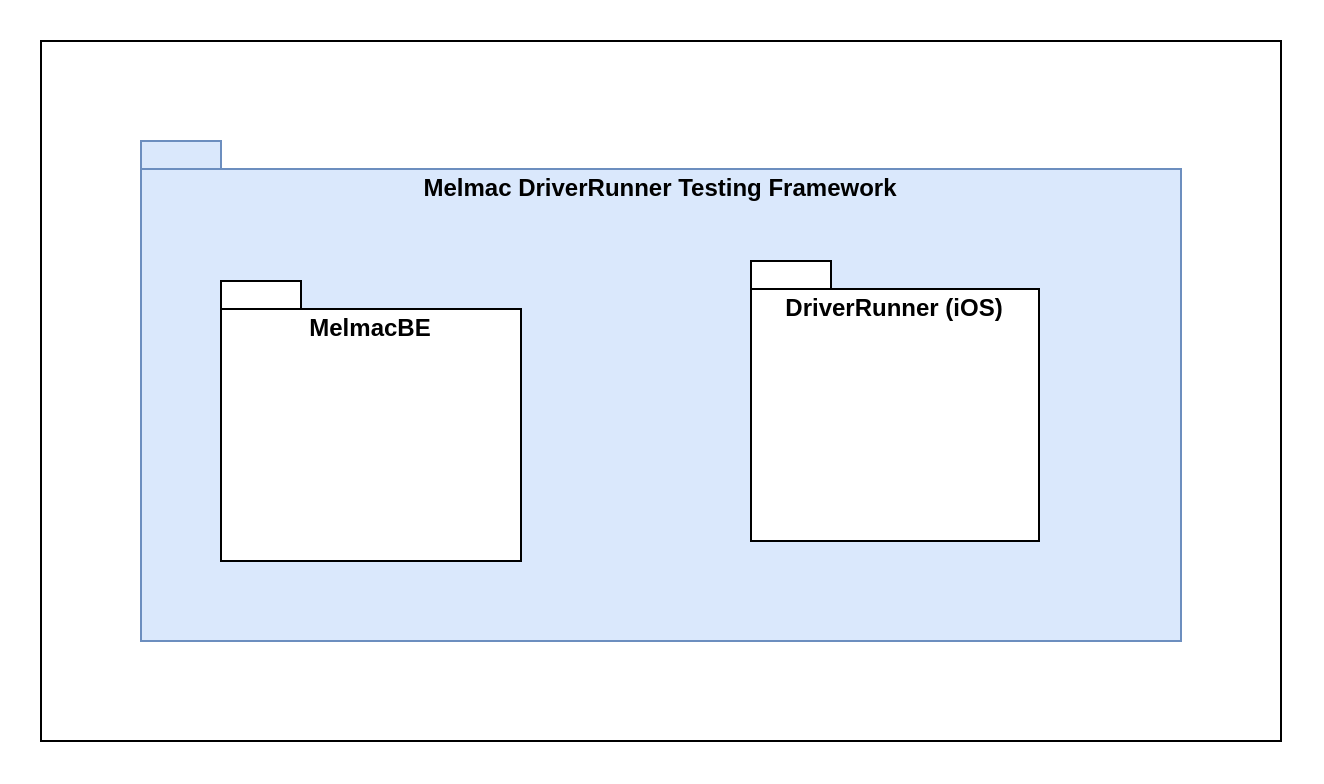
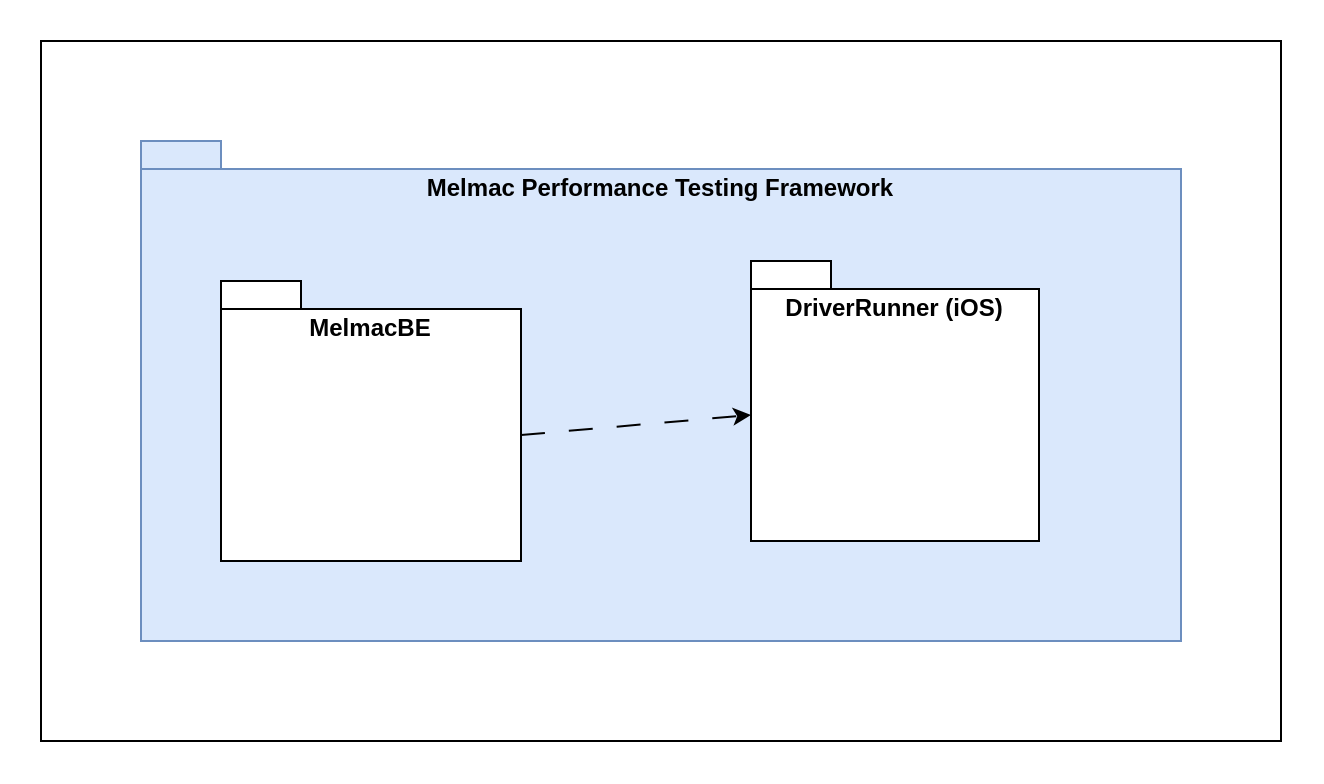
node "Melmac DriverRunner Testing Framework": label "Melmac DriverRunner Testing Framework" -> "Melmac Performance Testing Framework"
edge "MelmacBE" -> "DriverRunner (iOS)": added
